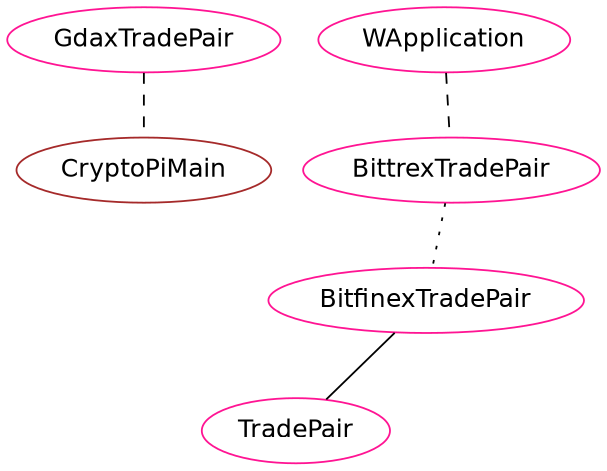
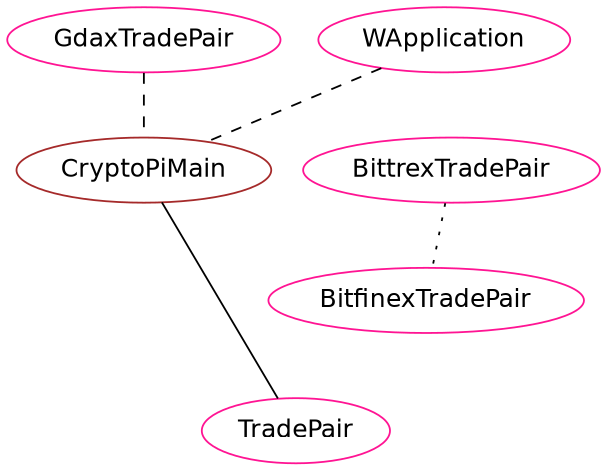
edge "WApplication" -- "BittrexTradePair": now "WApplication" -- "CryptoPiMain"
edge "BitfinexTradePair" -- "TradePair": now "CryptoPiMain" -- "TradePair"
